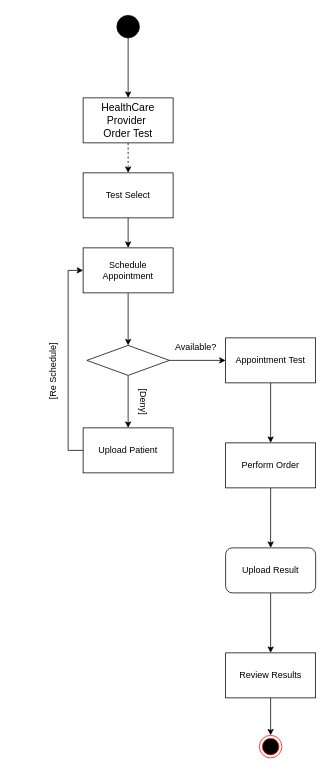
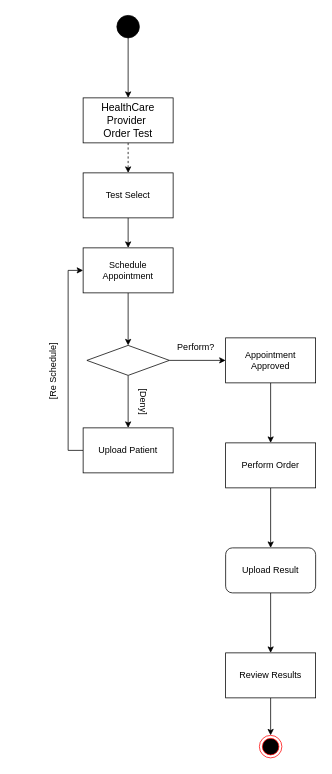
node "Available?": label "Available?" -> "Perform?"
node "Appointment Test": label "Appointment Test" -> "Appointment Approved"
